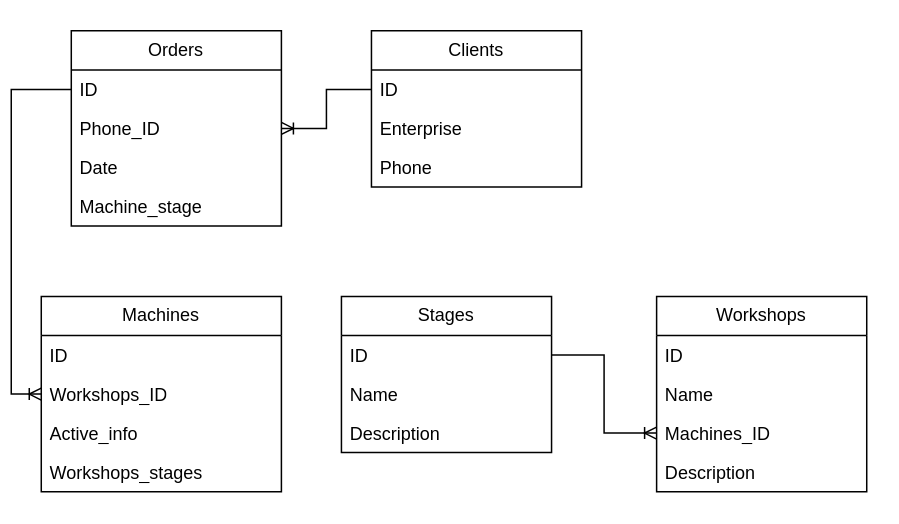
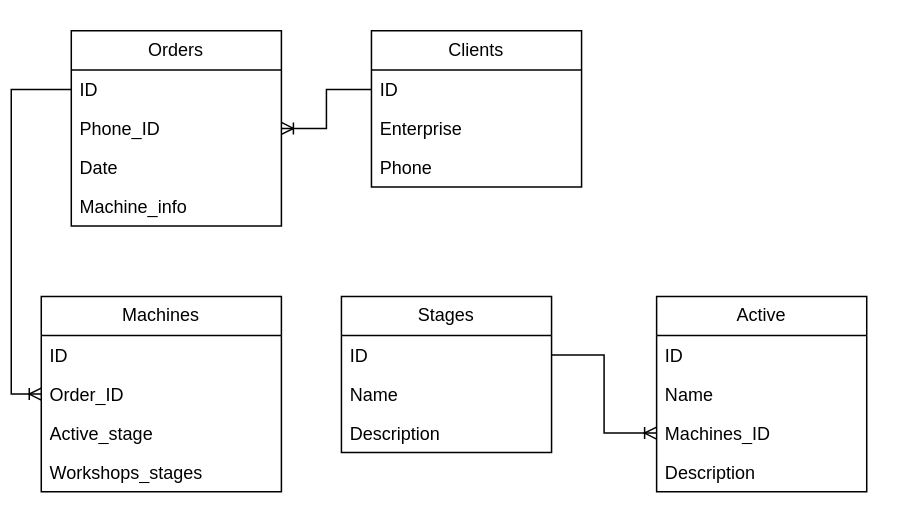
node "Machine_stage": label "Machine_stage" -> "Machine_info"
node "Workshops": label "Workshops" -> "Active"
node "Workshops_ID": label "Workshops_ID" -> "Order_ID"
node "Active_info": label "Active_info" -> "Active_stage"
